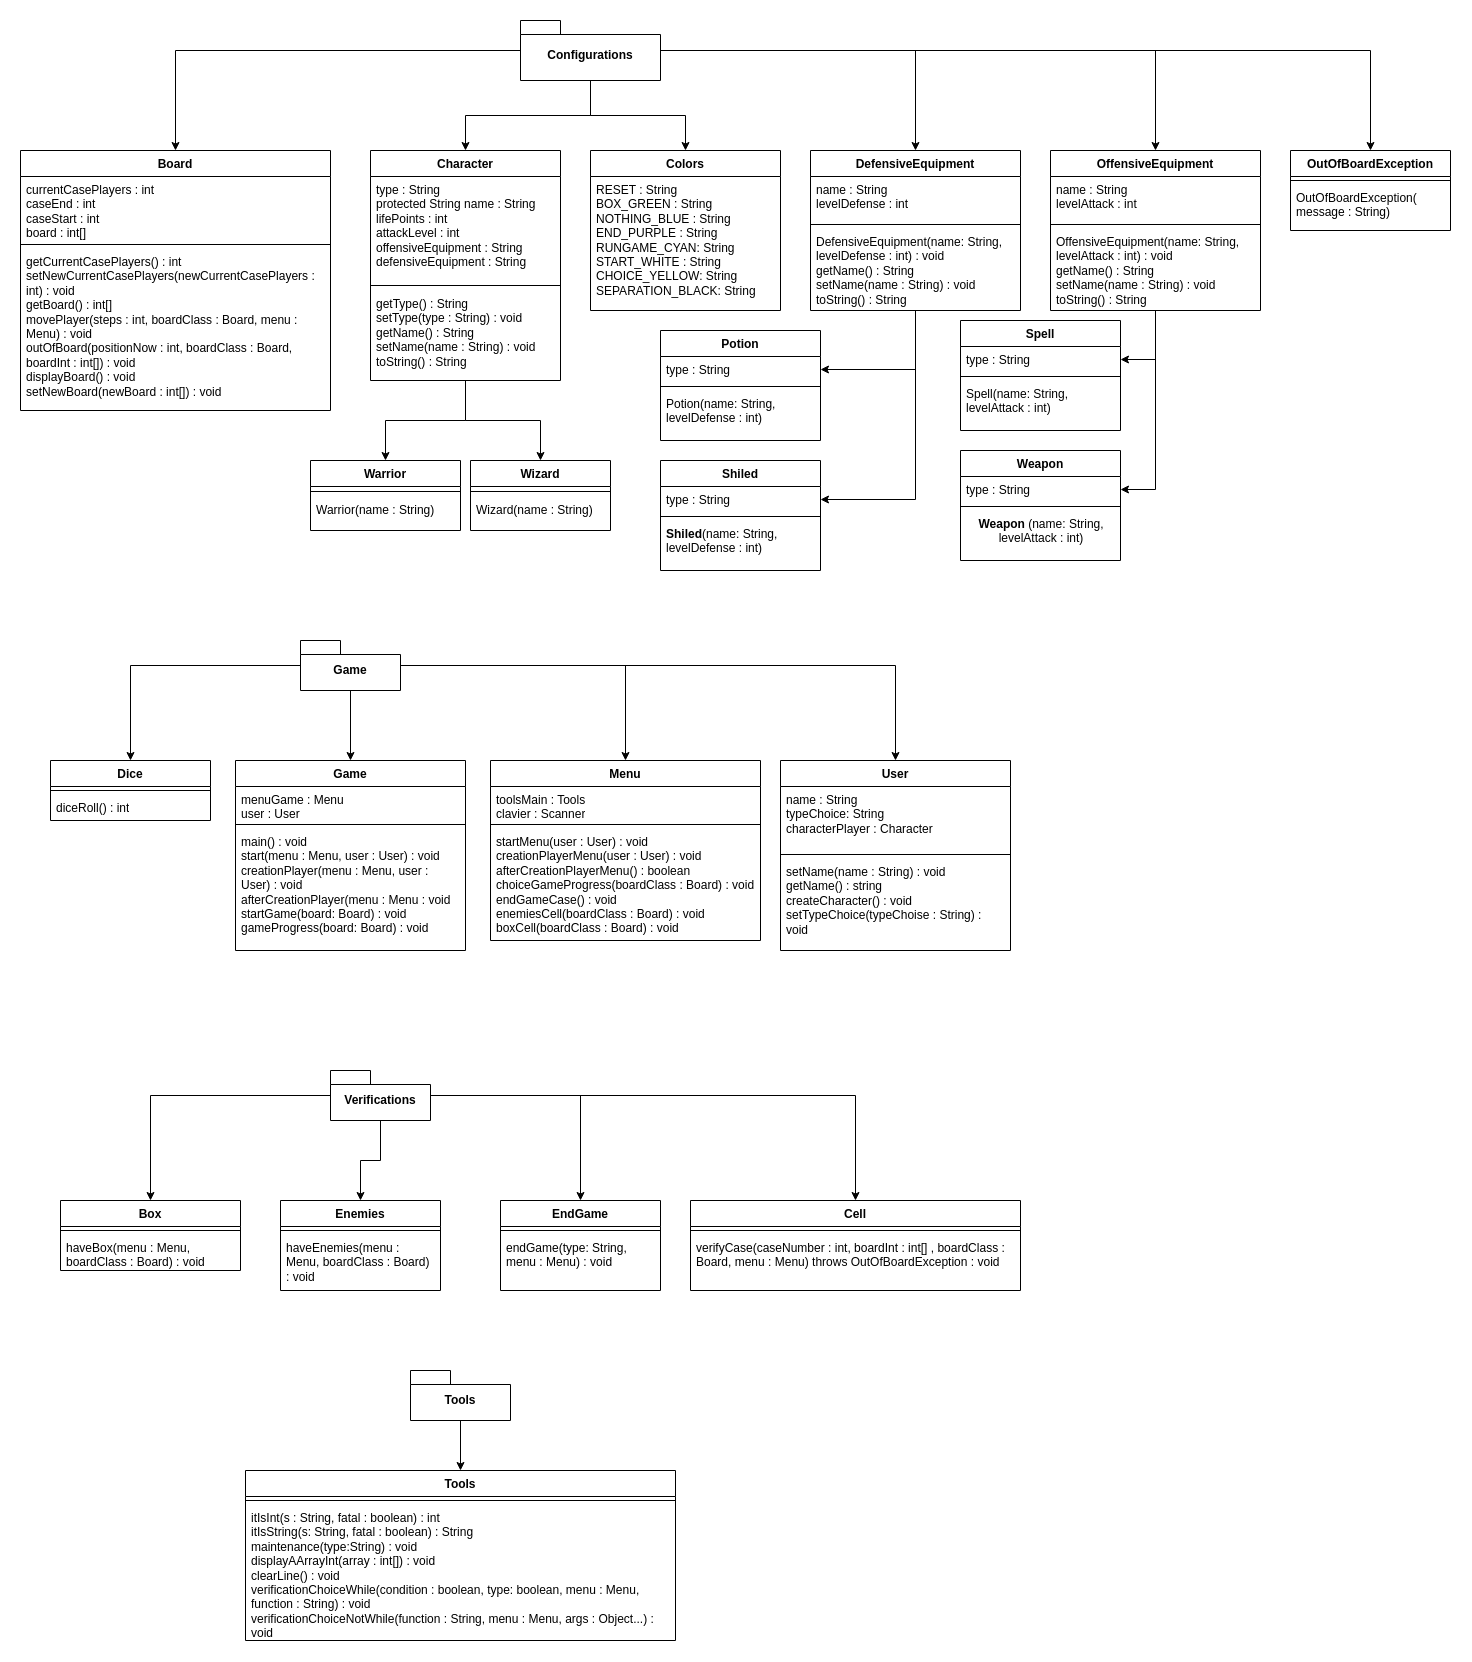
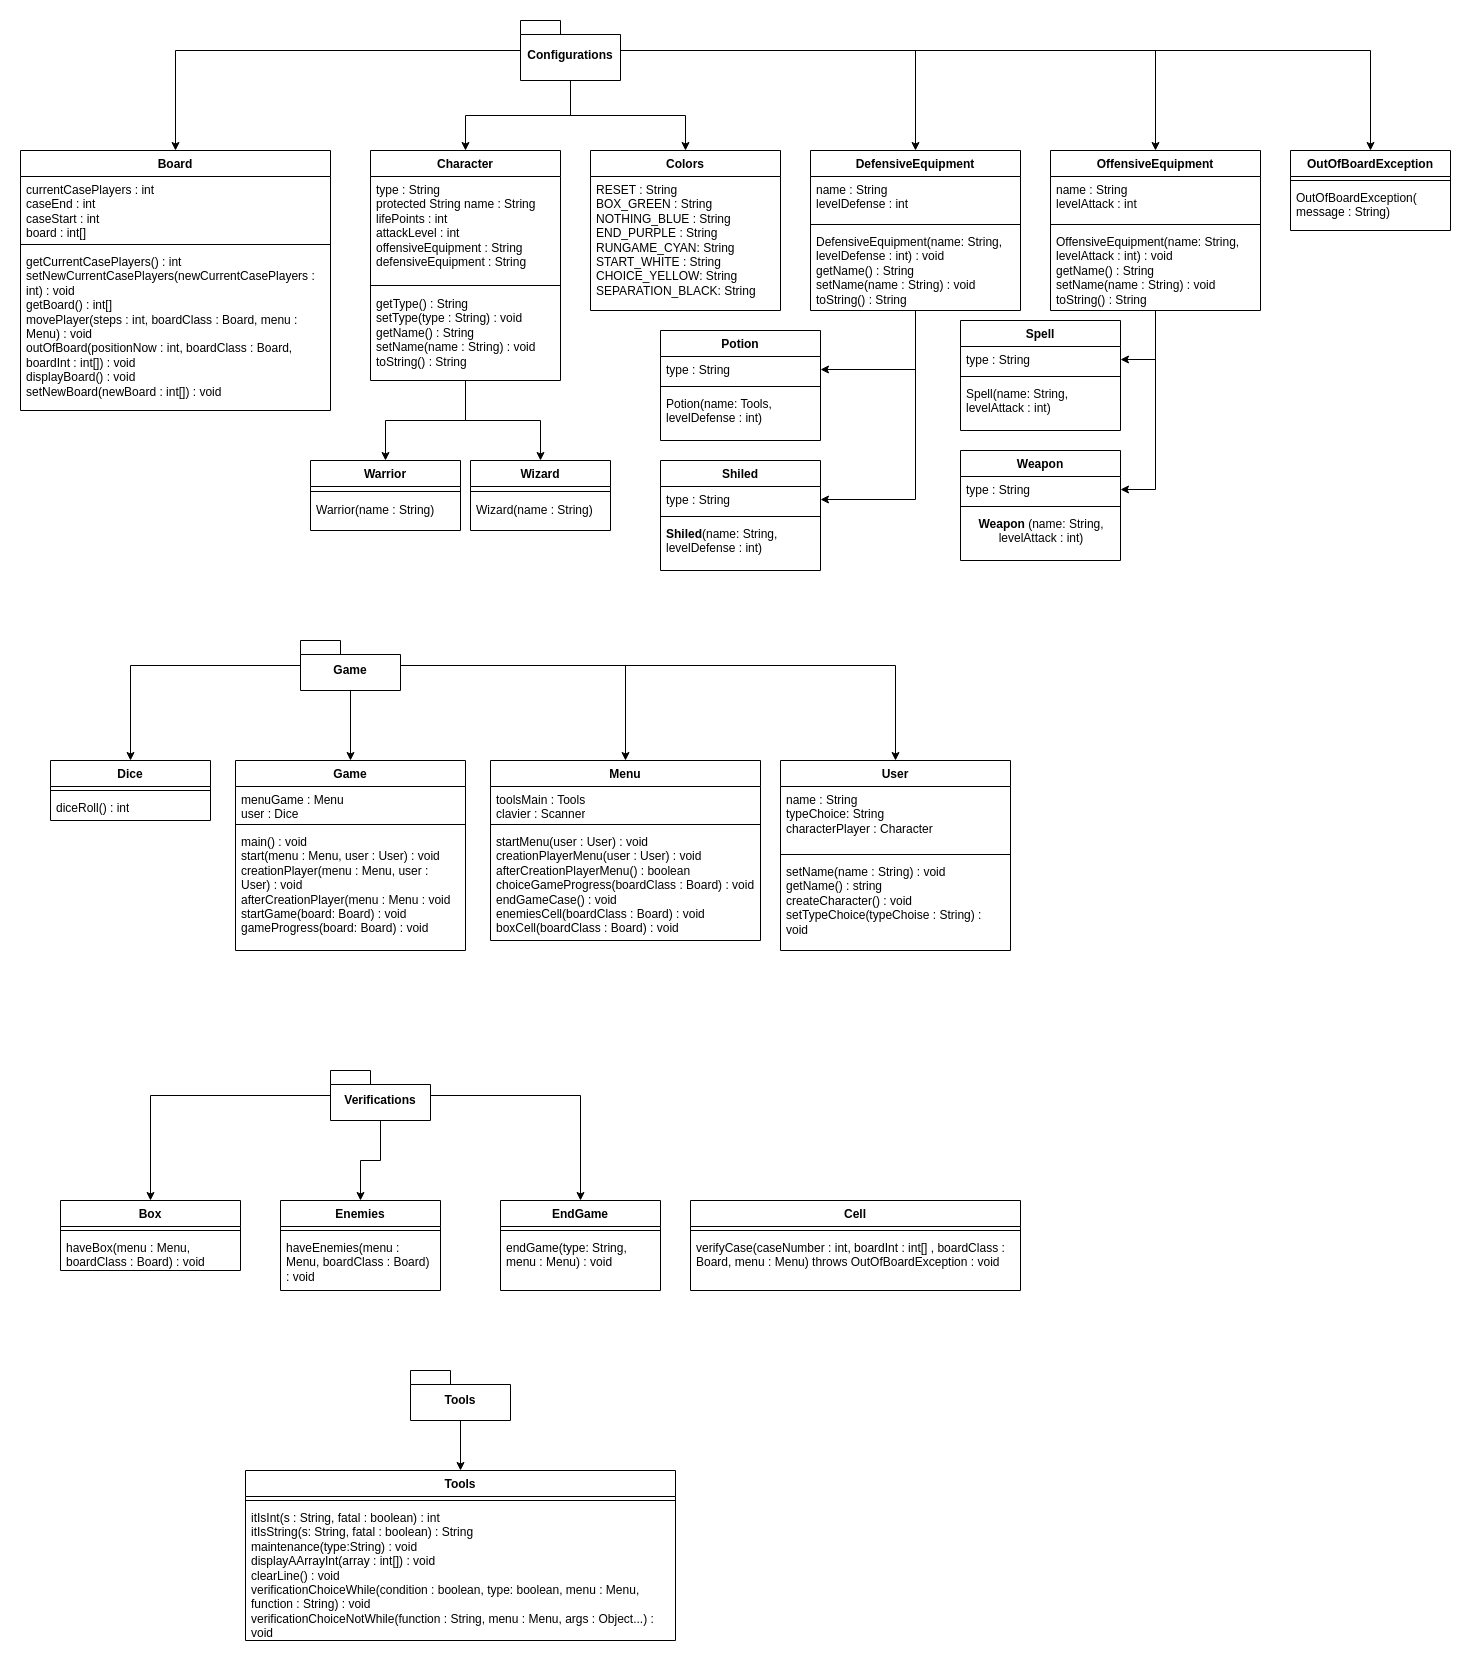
node "Configurations": size 140x60 -> 100x60
node "Potion(name: String, levelDefense : int)": label "Potion(name: String, levelDefense : int)" -> "Potion(name: Tools, levelDefense : int)"
node "menuGame : Menu user : User": label "menuGame : Menu user : User" -> "menuGame : Menu user : Dice"
edge "Verifications" -> "Cell": removed
